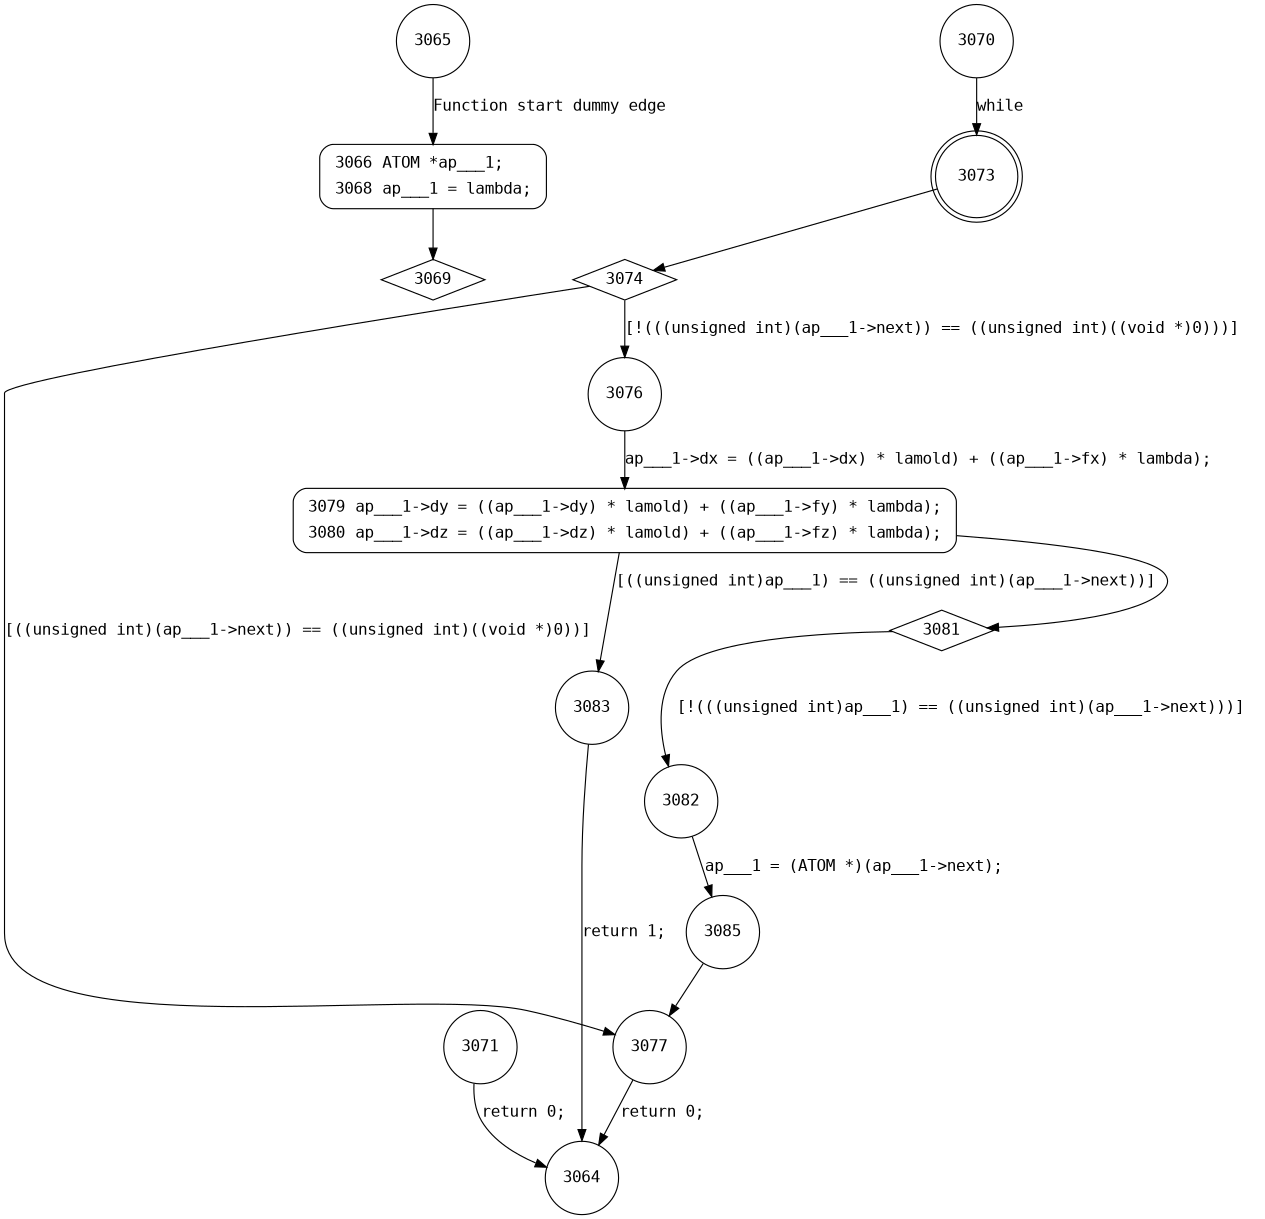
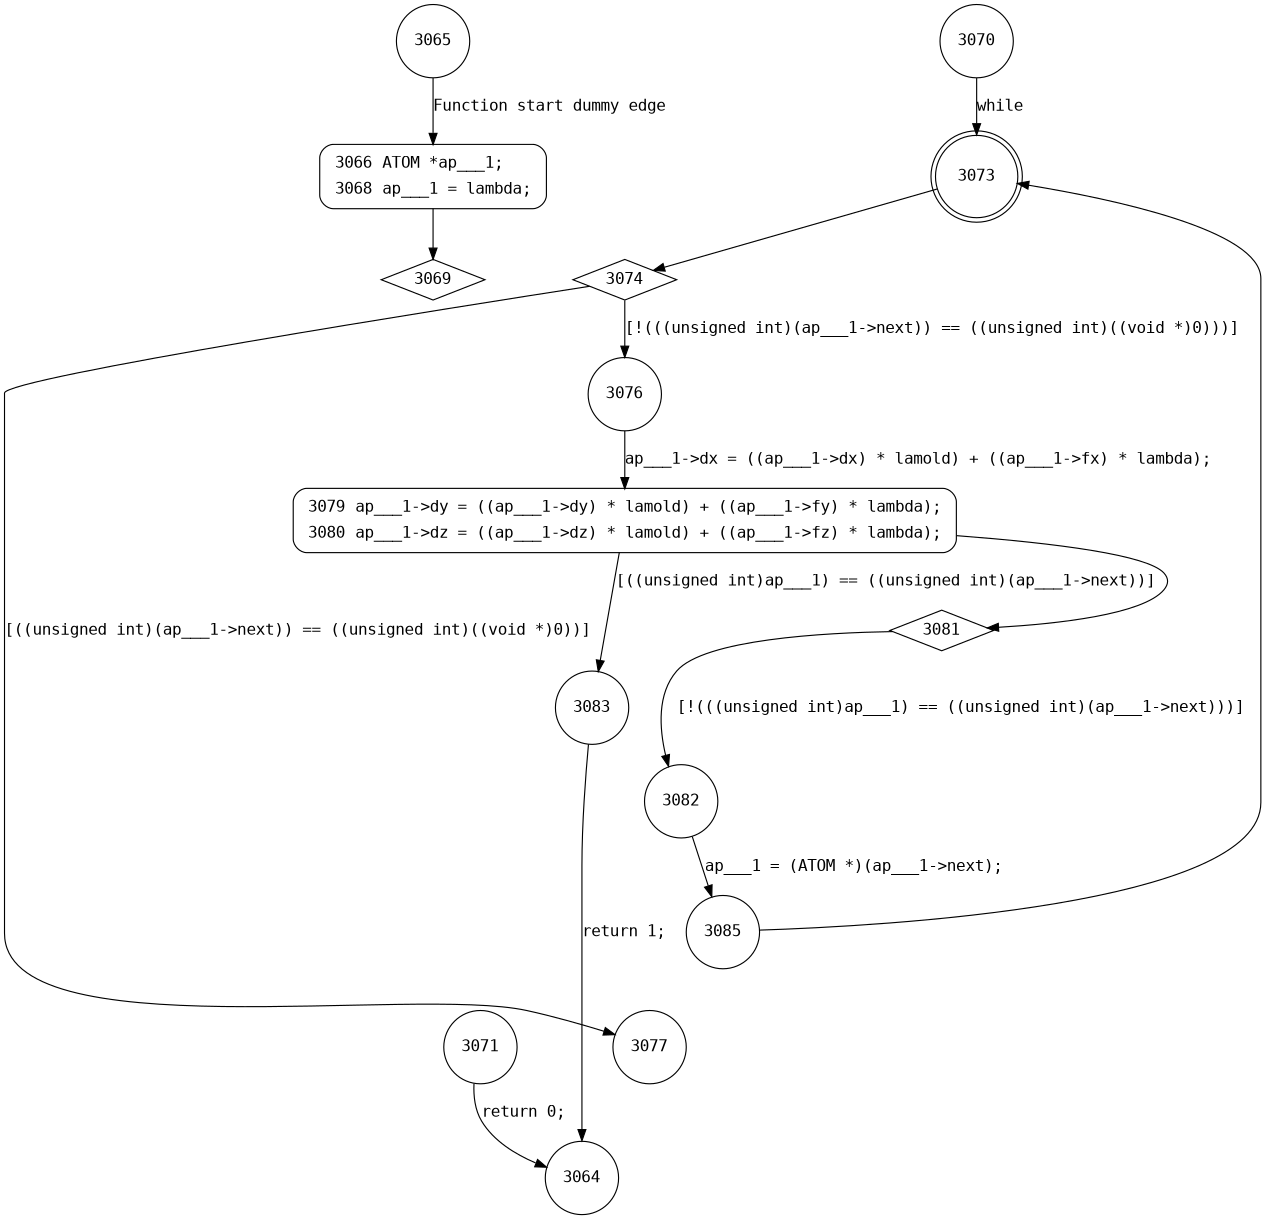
edge "3085" -> "3077": now "3085" -> "3073"
edge "3077" -> "3064": removed, label "return 0;"
